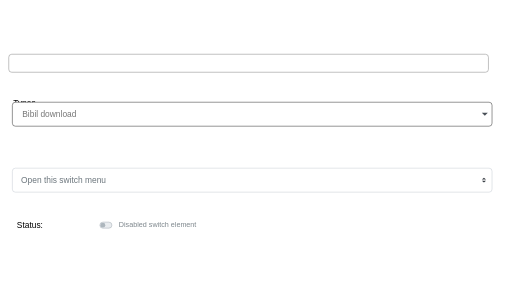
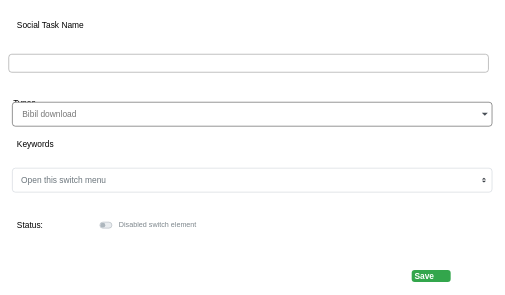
node "Social Task Name": added
node "Keywords": added
node "Save": added
